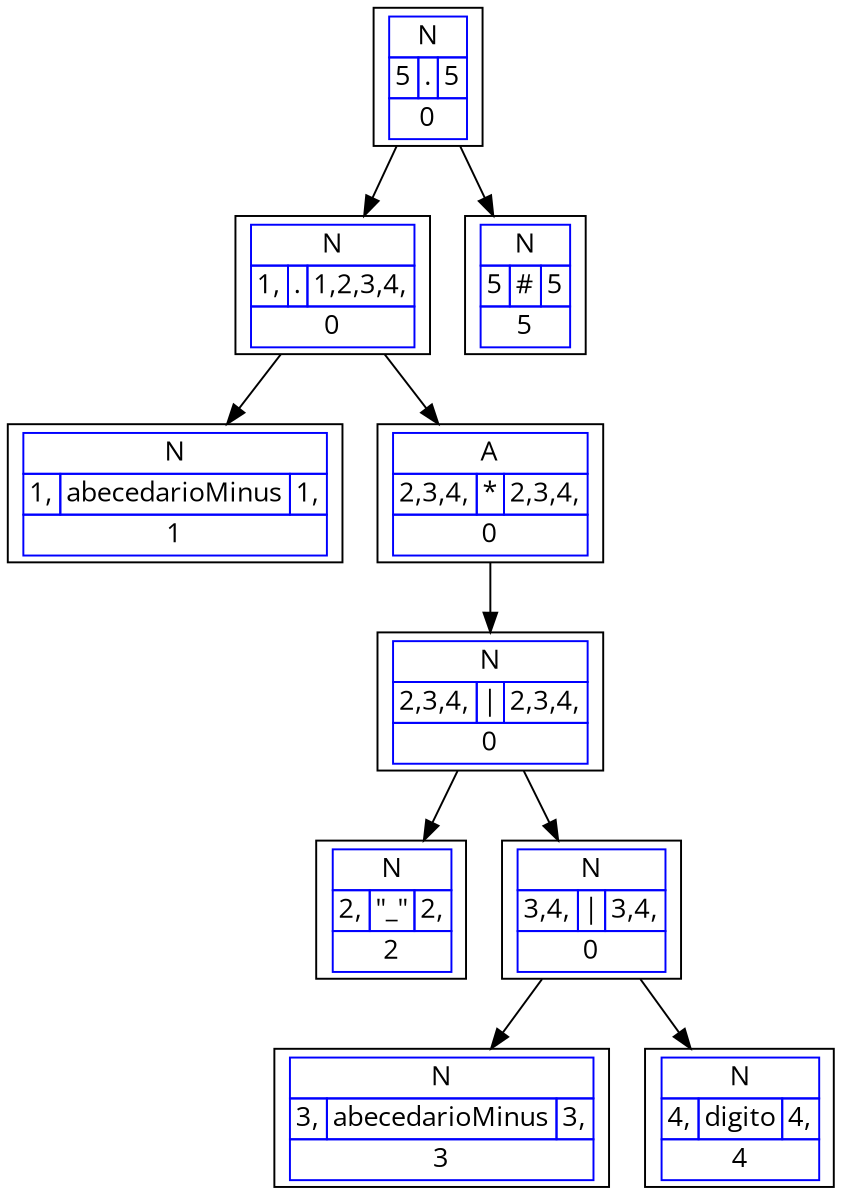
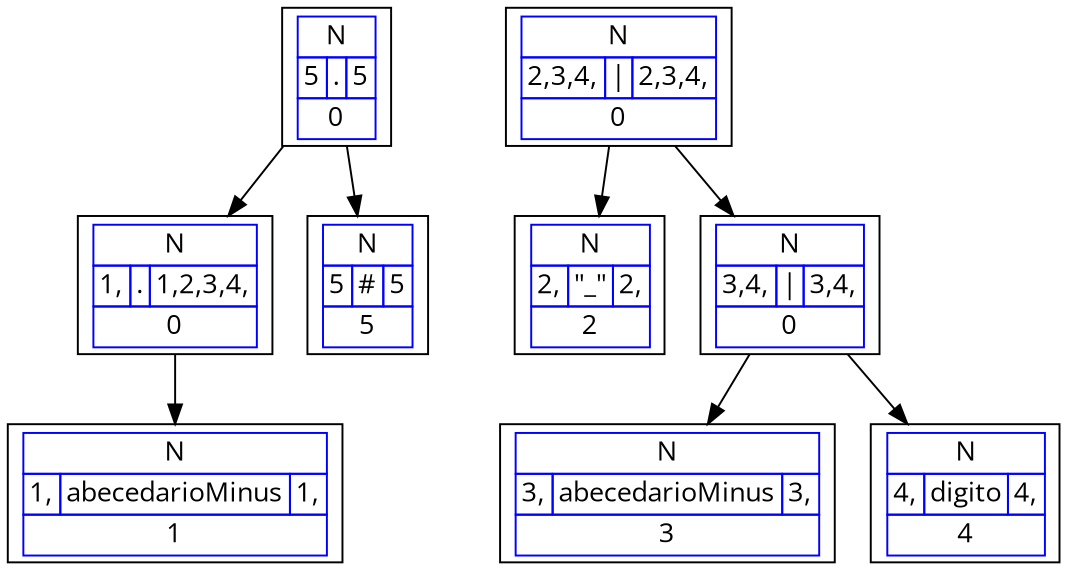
node "A": removed
